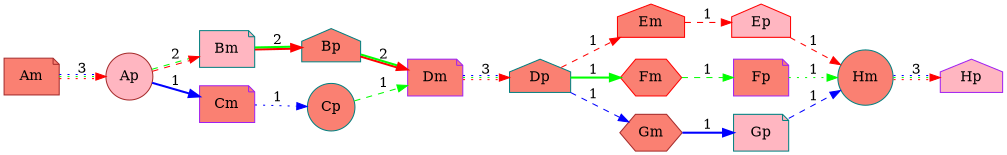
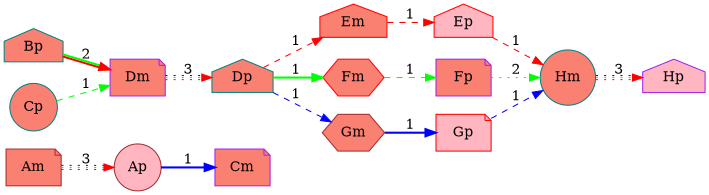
node "Bm": removed
edge "Fp" -> "Hm": label "1" -> "2"
edge "Cm" -> "Cp": removed, label "1"
node "Gp": color teal -> red
